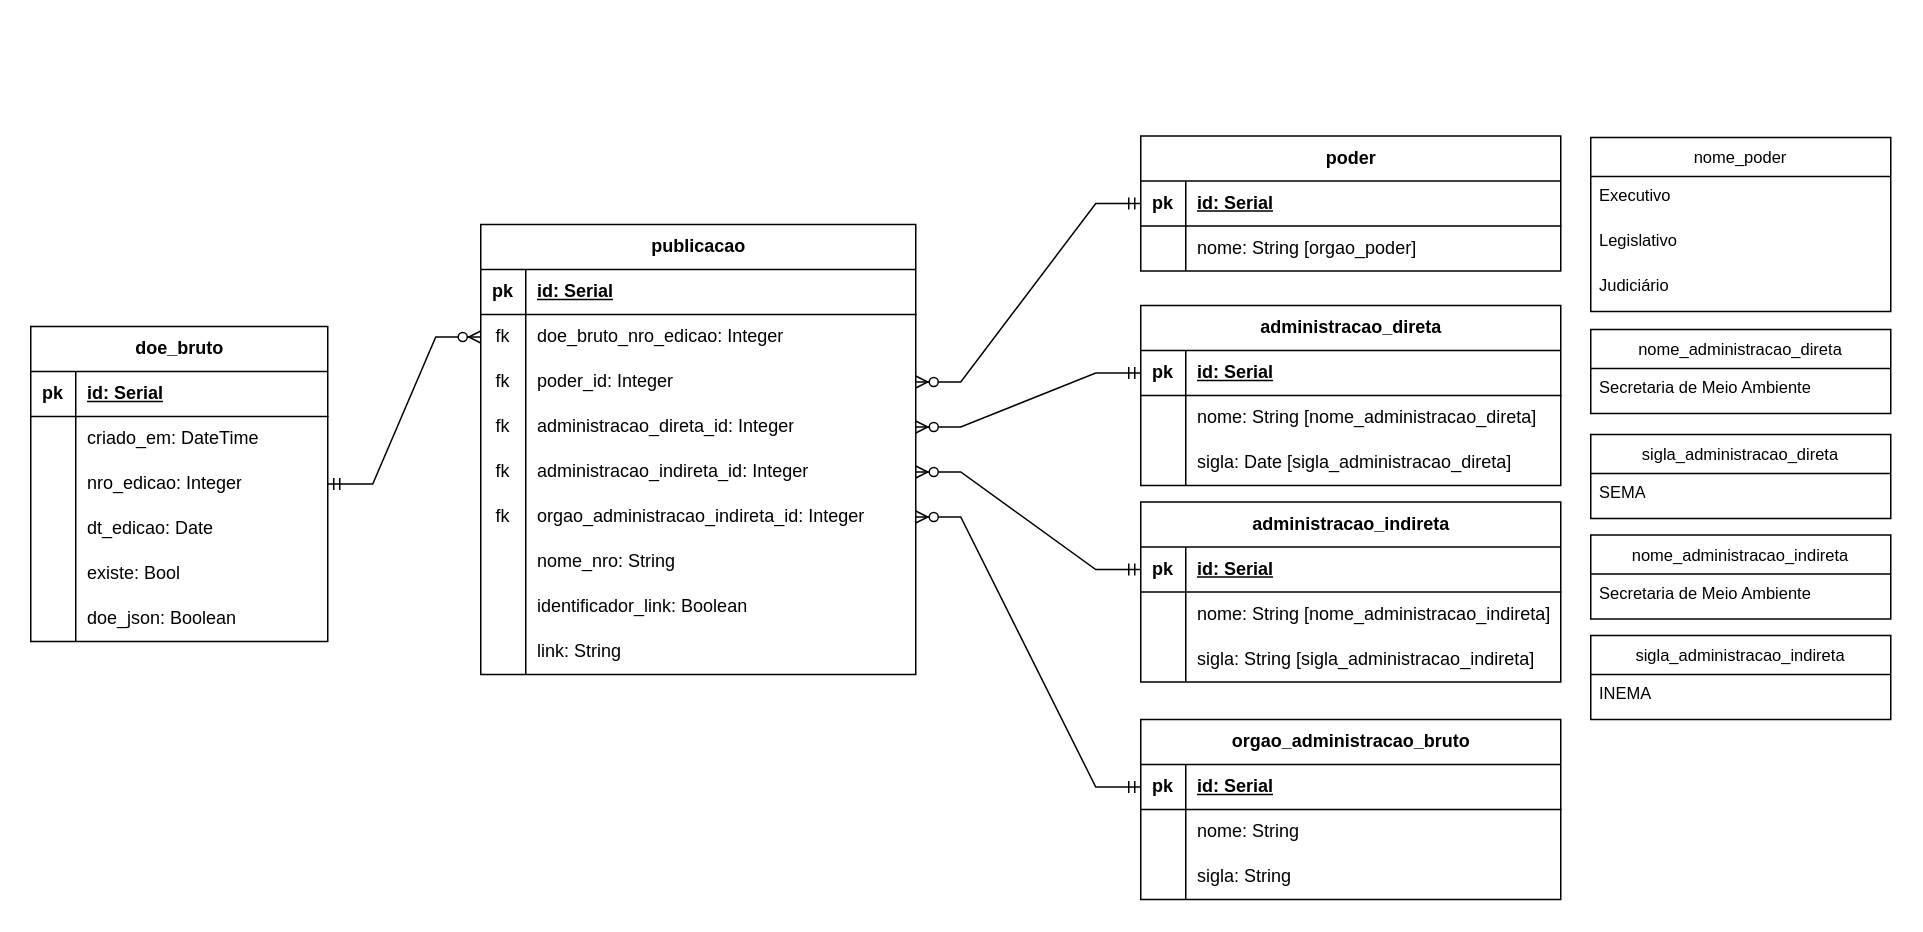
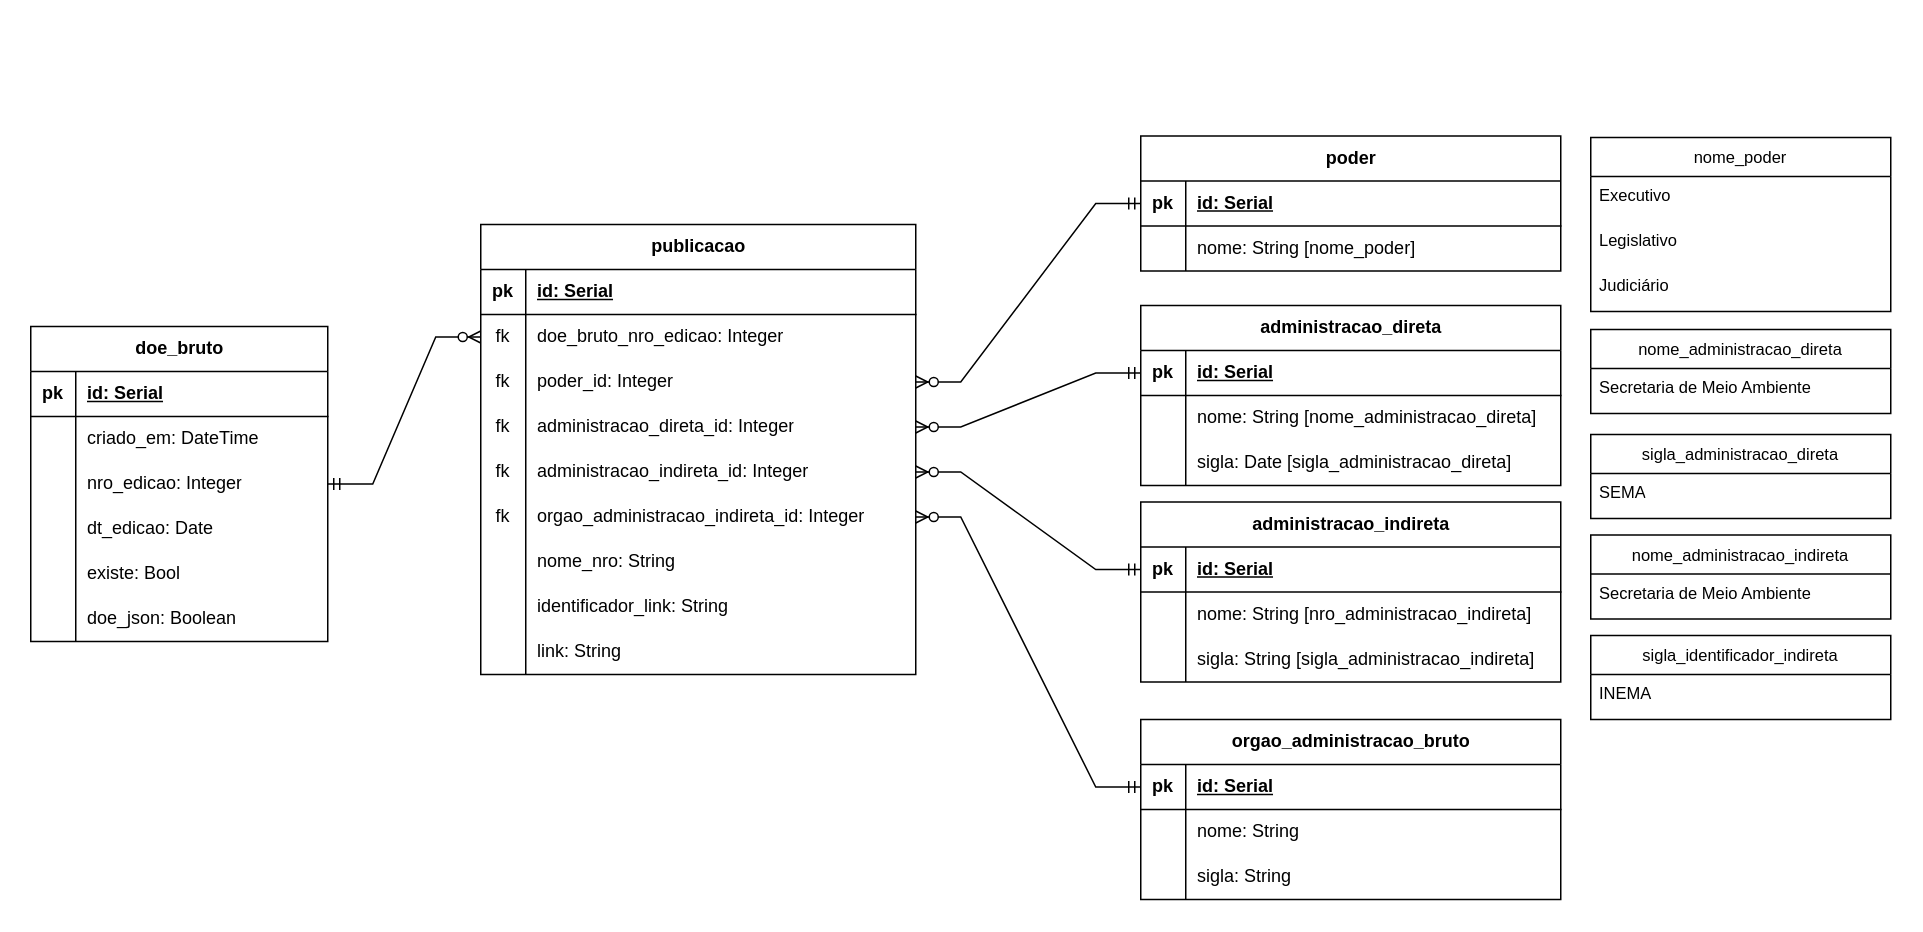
node "nome: String [orgao_poder]": label "nome: String [orgao_poder]" -> "nome: String [nome_poder]"
node "identificador_link: Boolean": label "identificador_link: Boolean" -> "identificador_link: String"
node "nome: String [nome_administracao_indireta]": label "nome: String [nome_administracao_indireta]" -> "nome: String [nro_administracao_indireta]"
node "sigla_administracao_indireta": label "sigla_administracao_indireta" -> "sigla_identificador_indireta"
